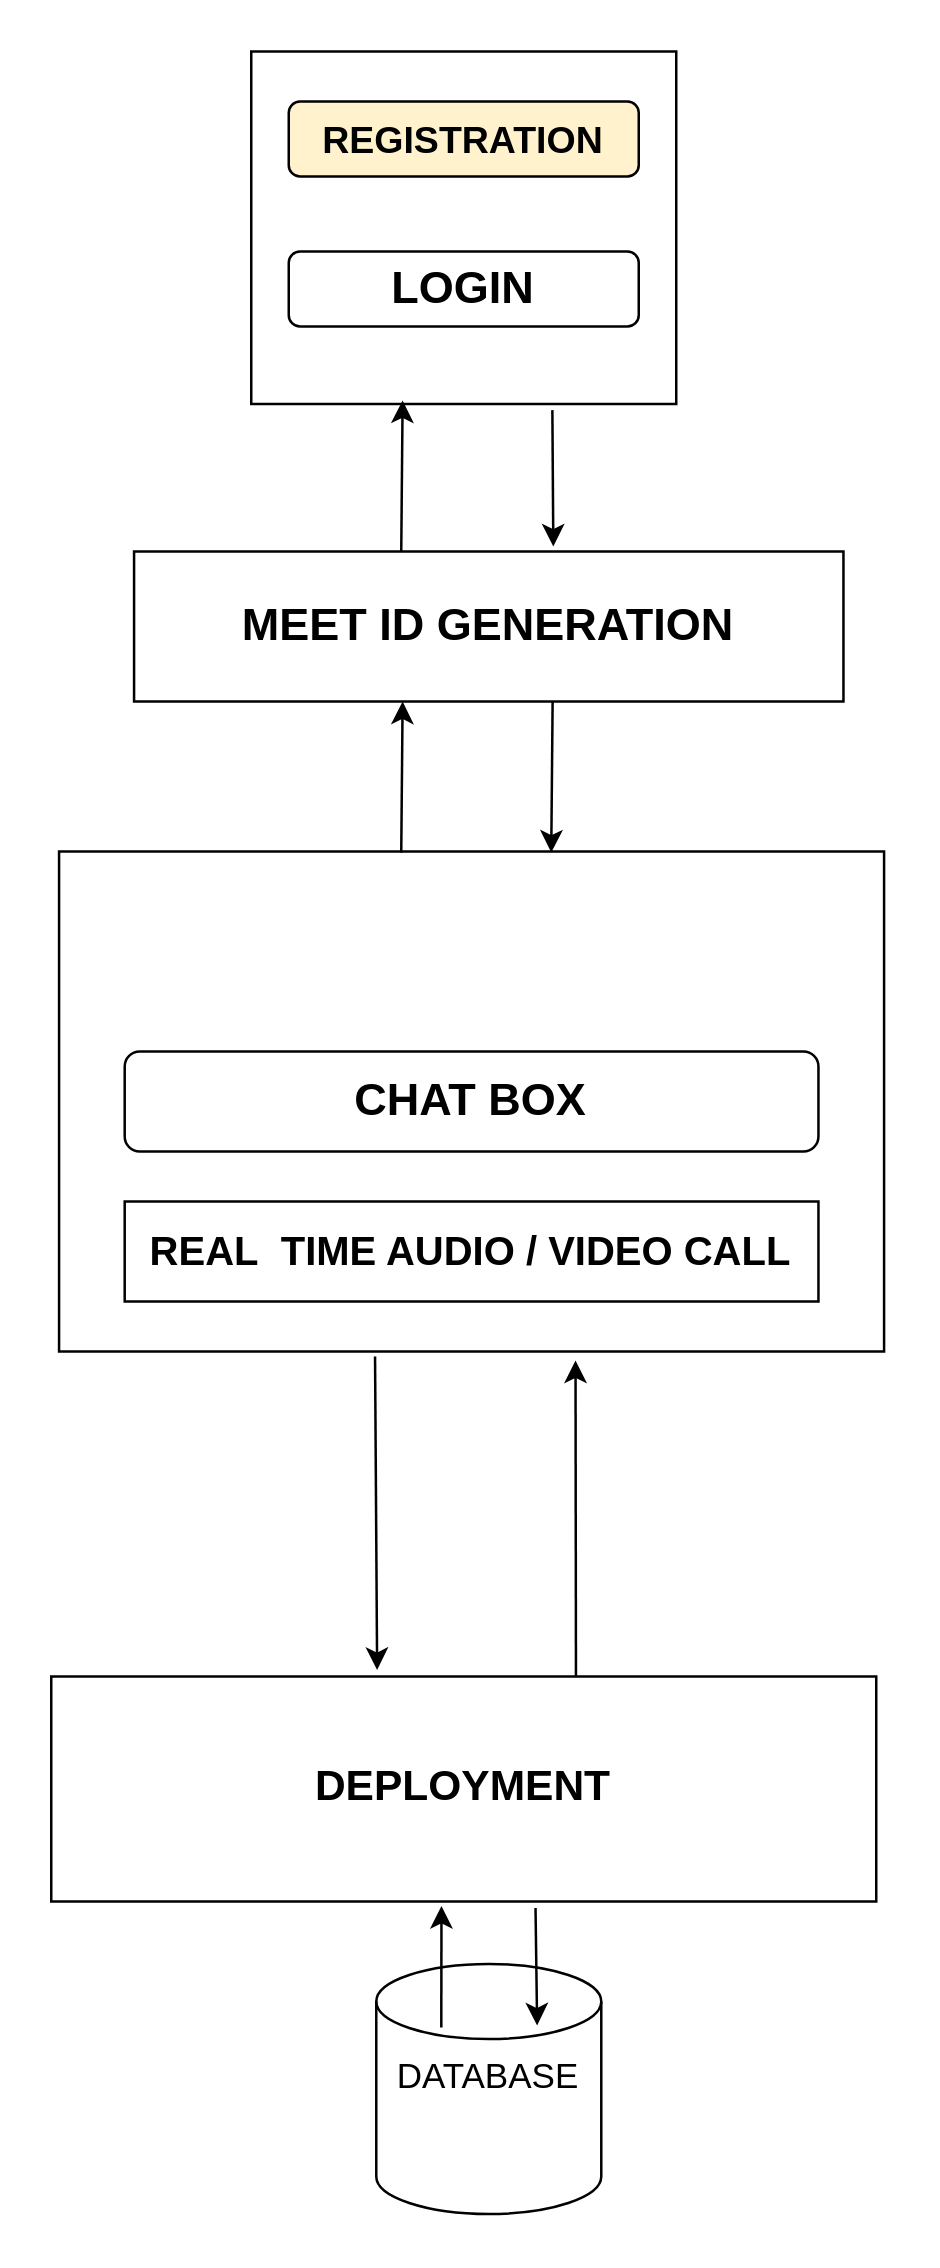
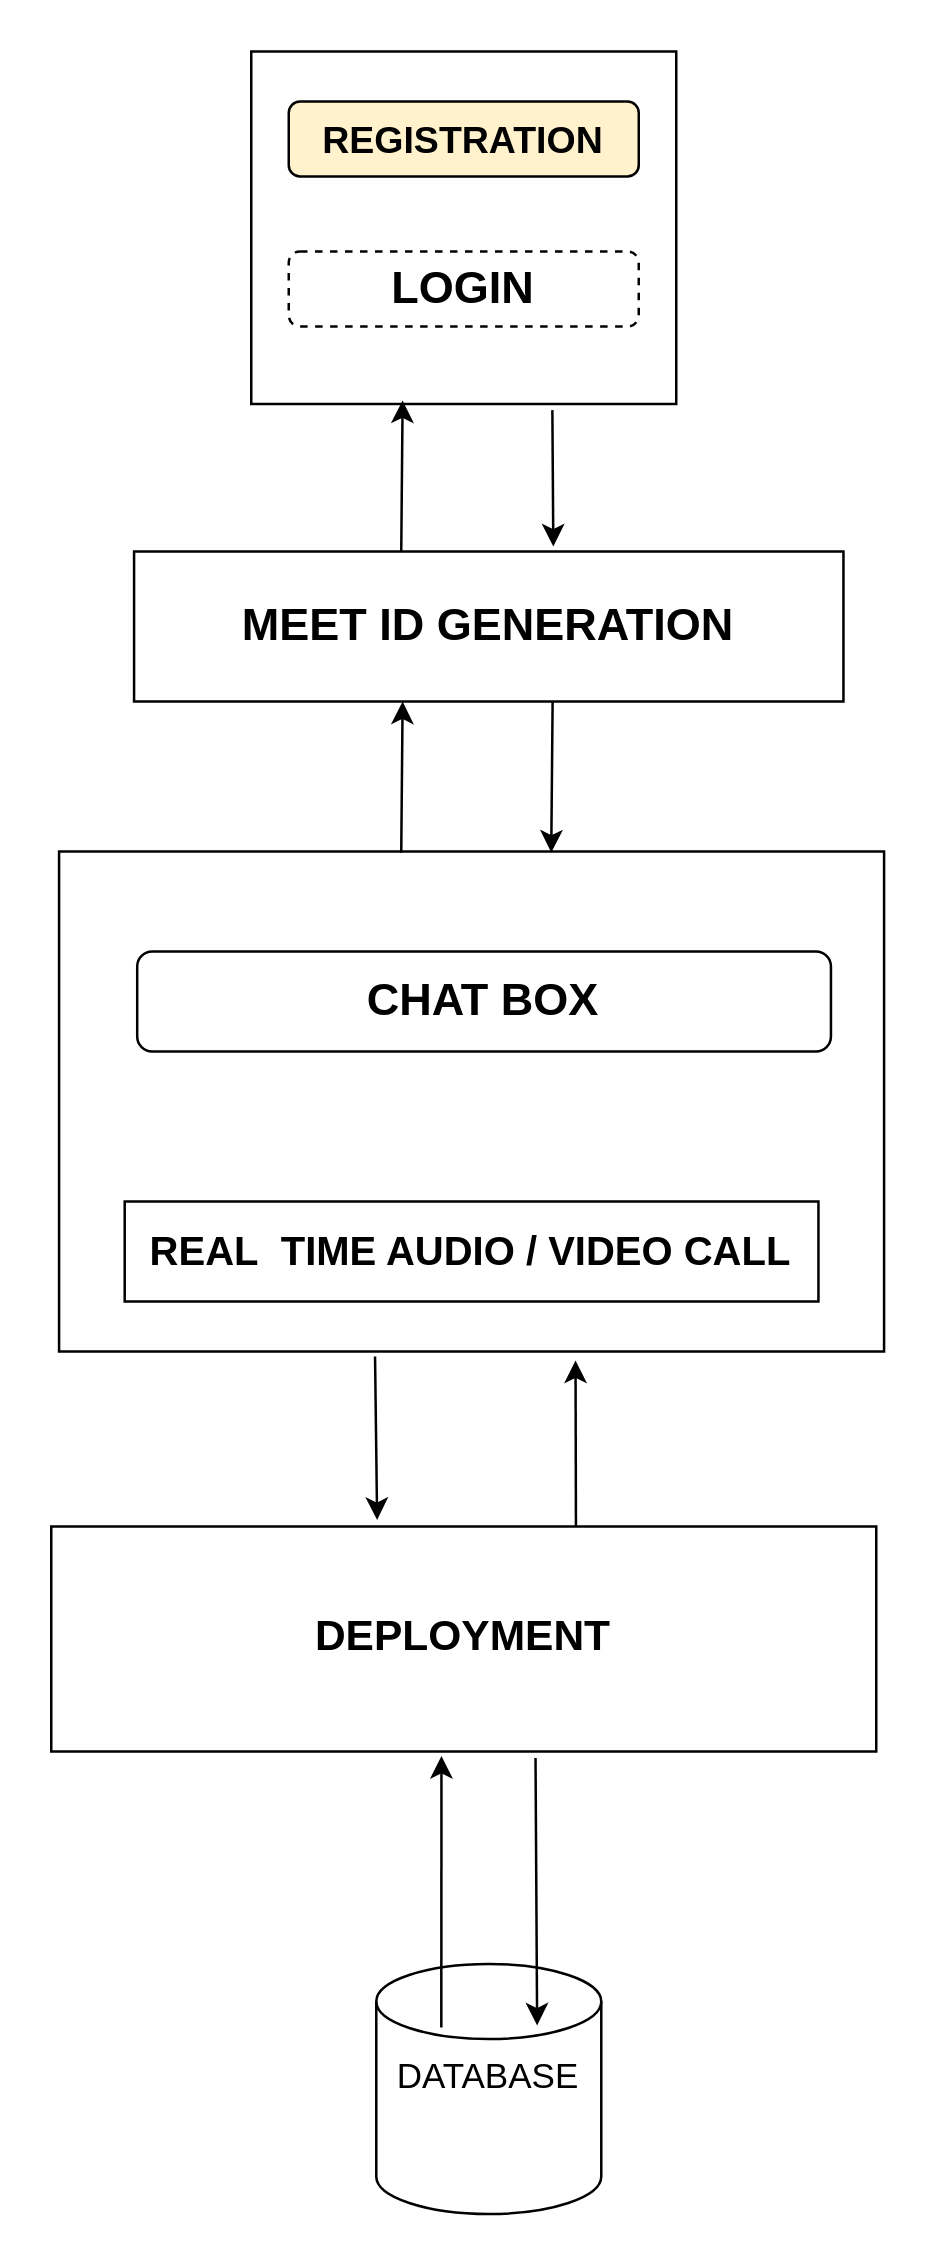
node "LOGIN": style solid -> dashed
node "CHAT BOX": moved (472, 1101) -> (484, 1001)
node "DEPLOYMENT": moved (464, 1789) -> (464, 1639)
